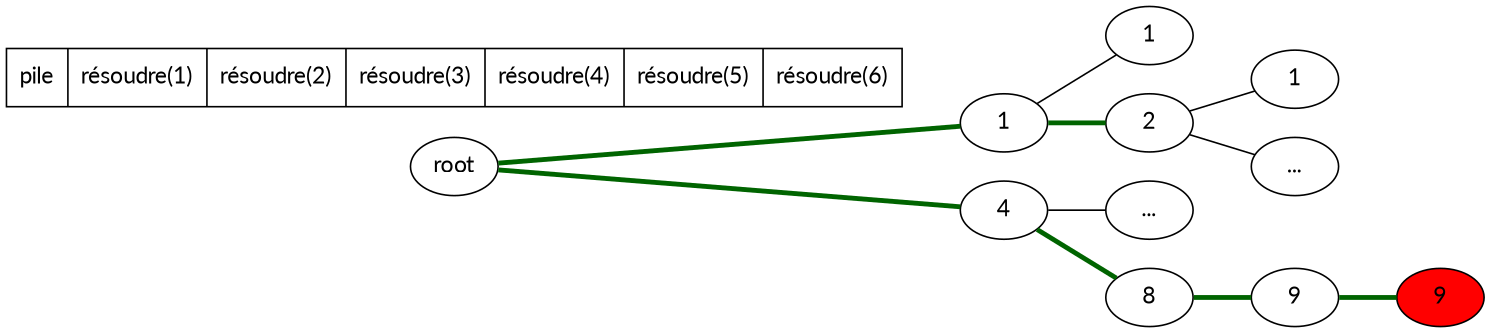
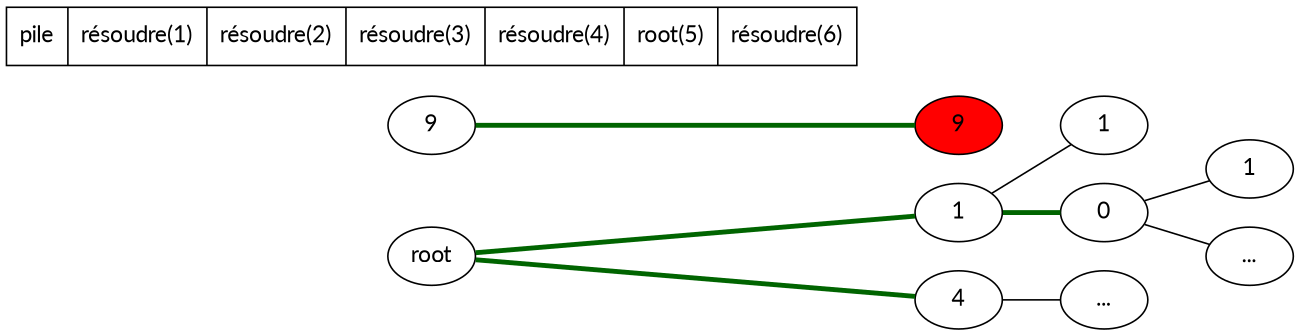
node "pile": text "résoudre(5)" -> "root(5)"
node "2": label "2" -> "0"
node "8": removed
